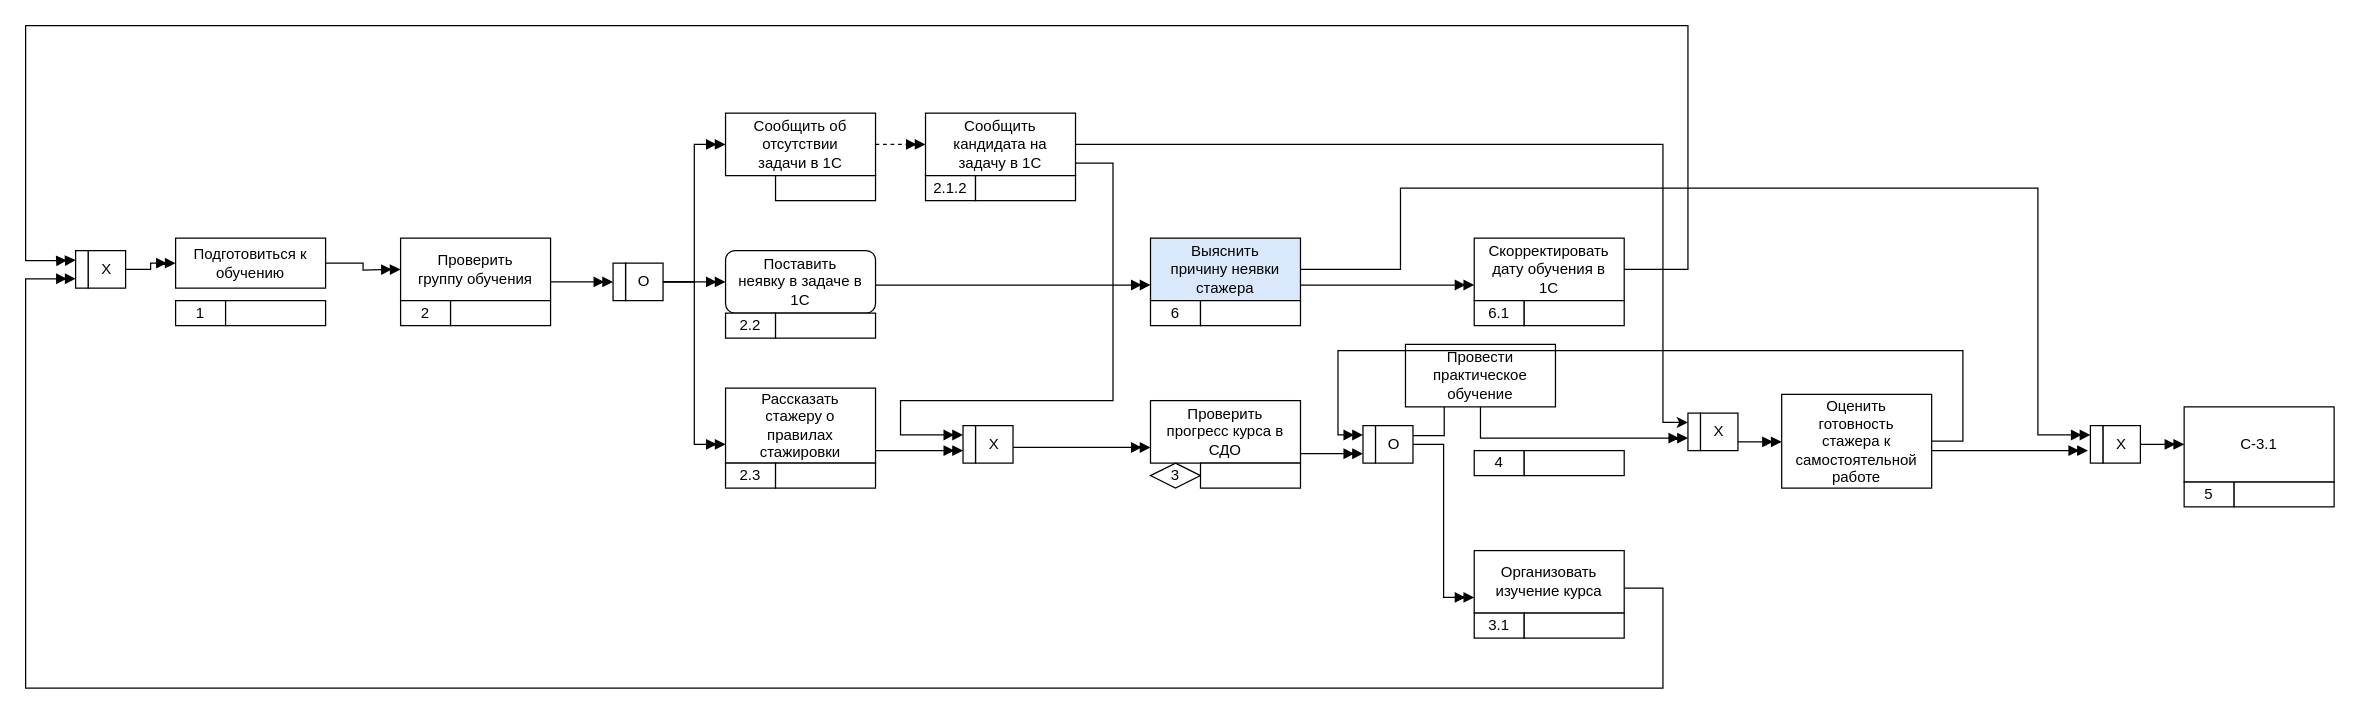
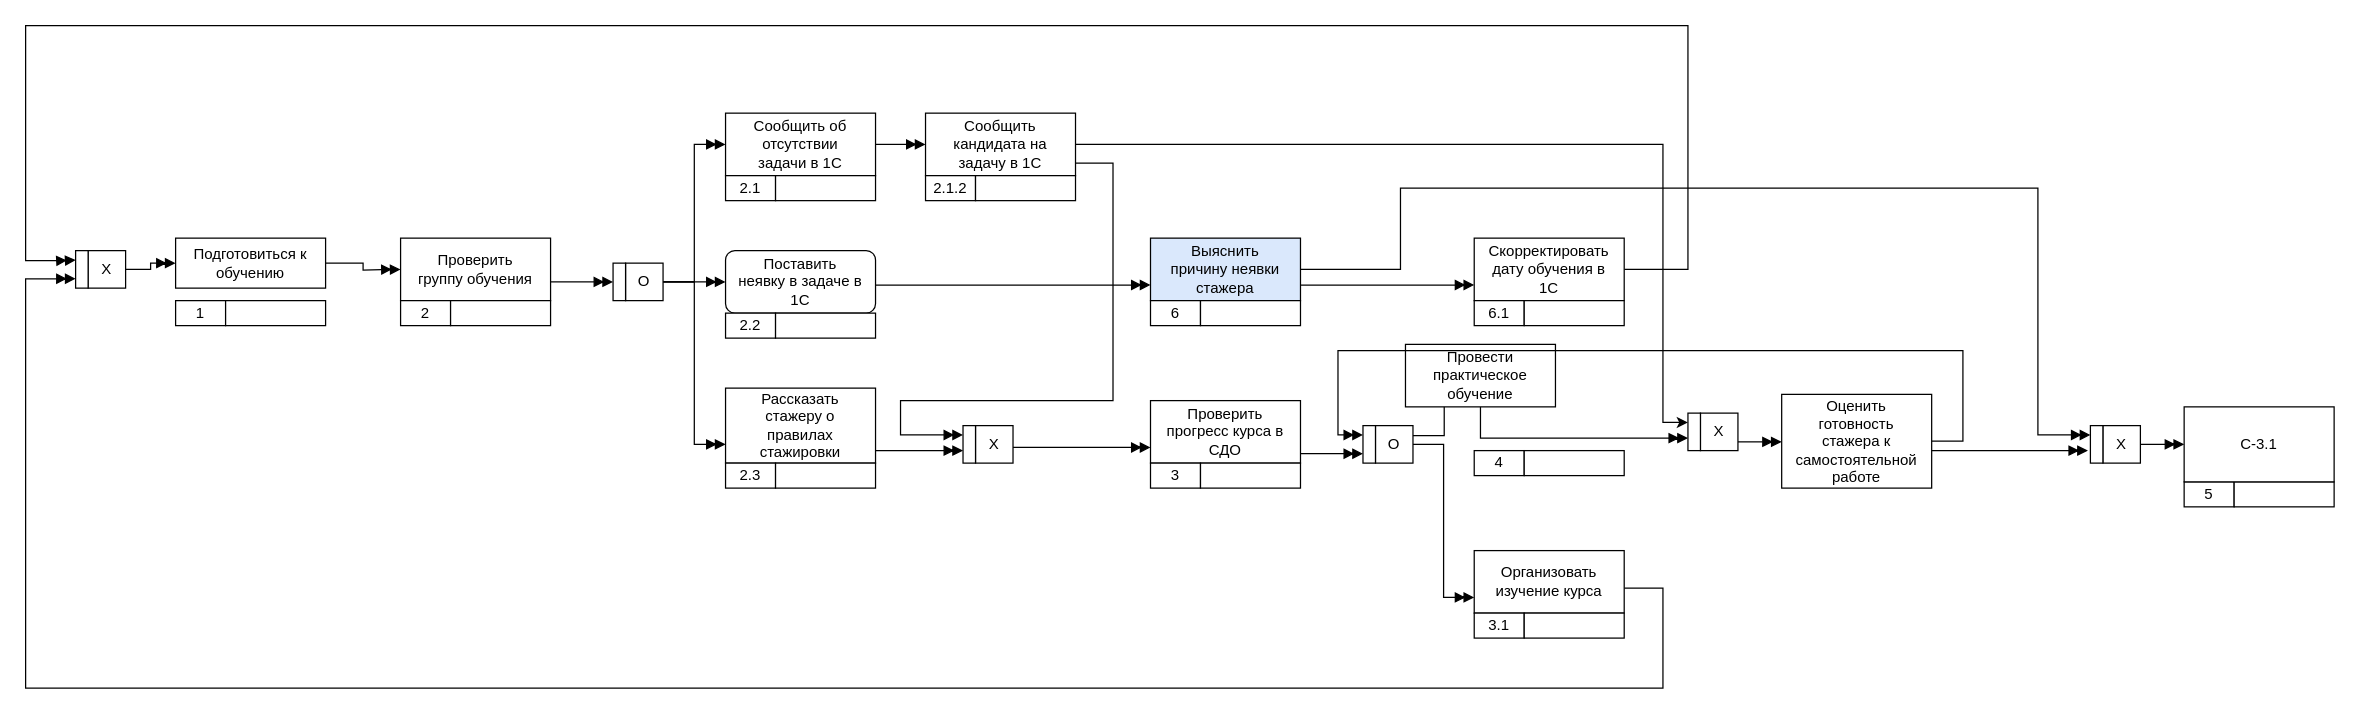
edge "Сообщить об отсутствии задачи в 1С" -> "Сообщить кандидата на задачу в 1С": style dashed -> solid
node "2.1": added
node "3": shape diamond -> rectangle
